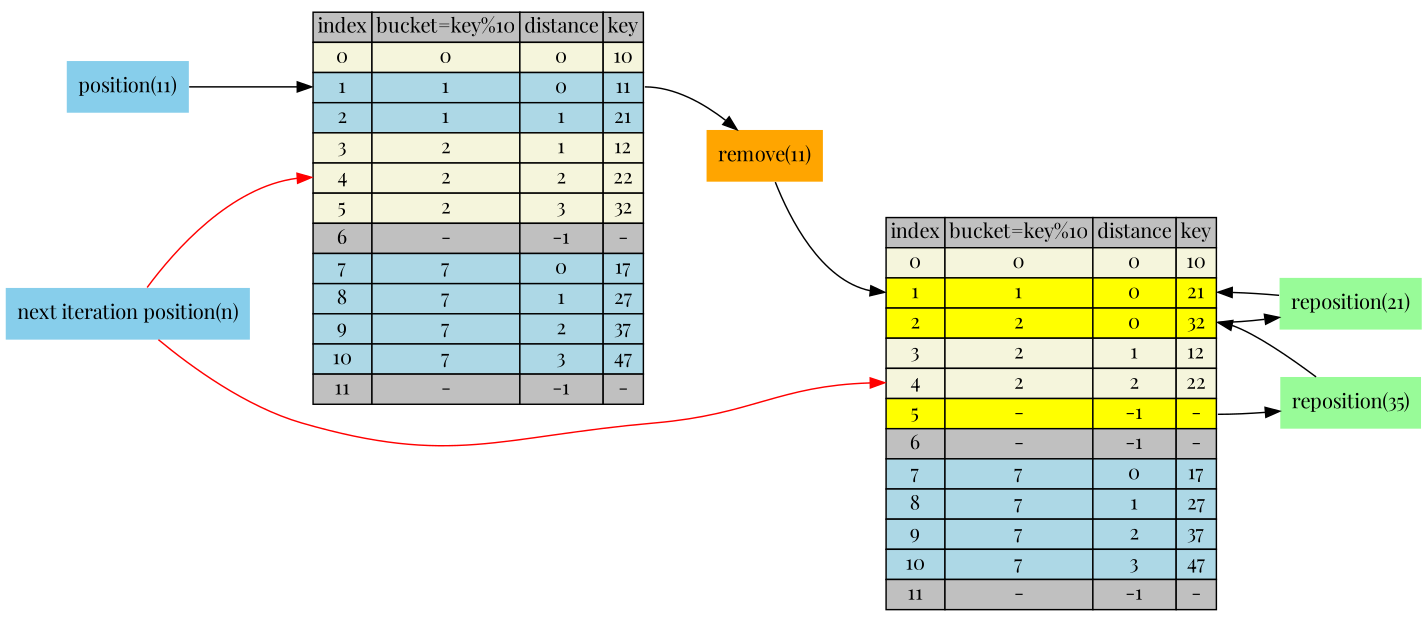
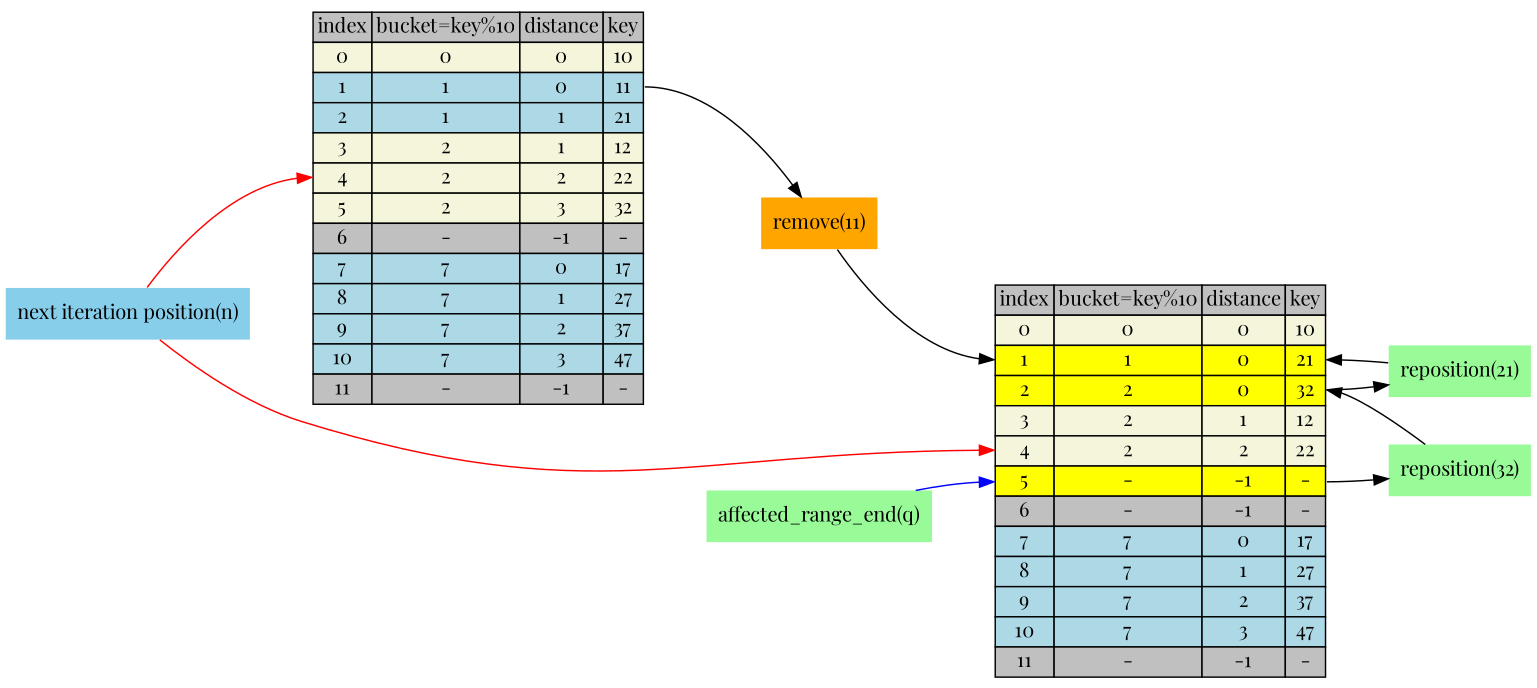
node "position(11)": removed
node "reposition(35)": label "reposition(35)" -> "reposition(32)"
node "affected_range_end(q)": added
